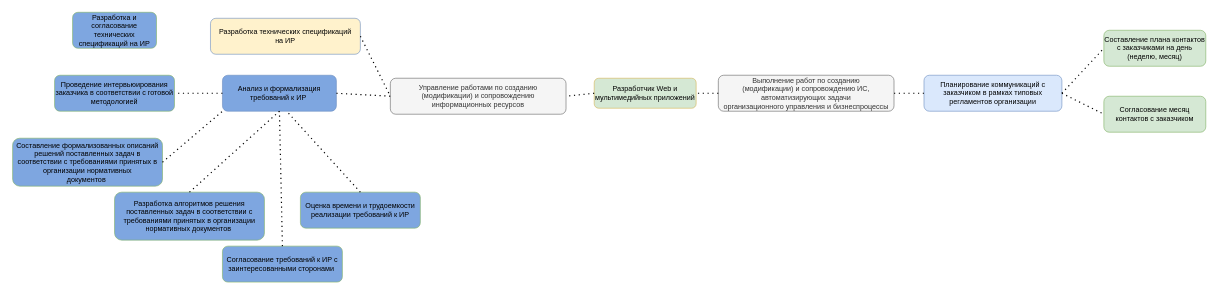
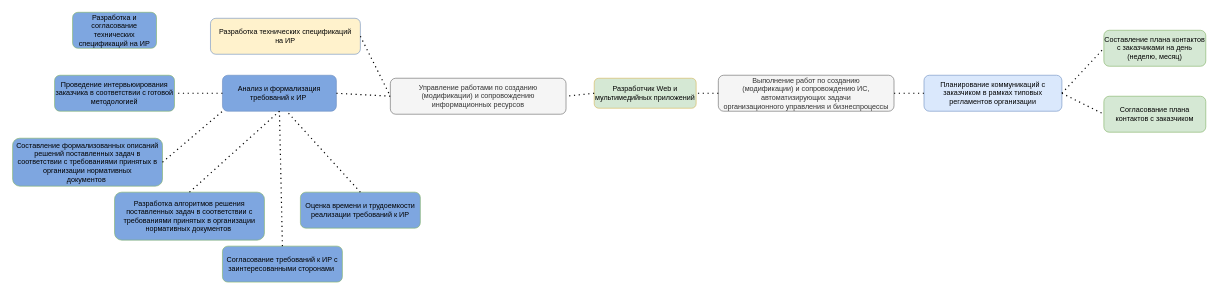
node "Согласование месяц контактов с заказчиком": label "Согласование месяц контактов с заказчиком" -> "Согласование плана контактов с заказчиком"
